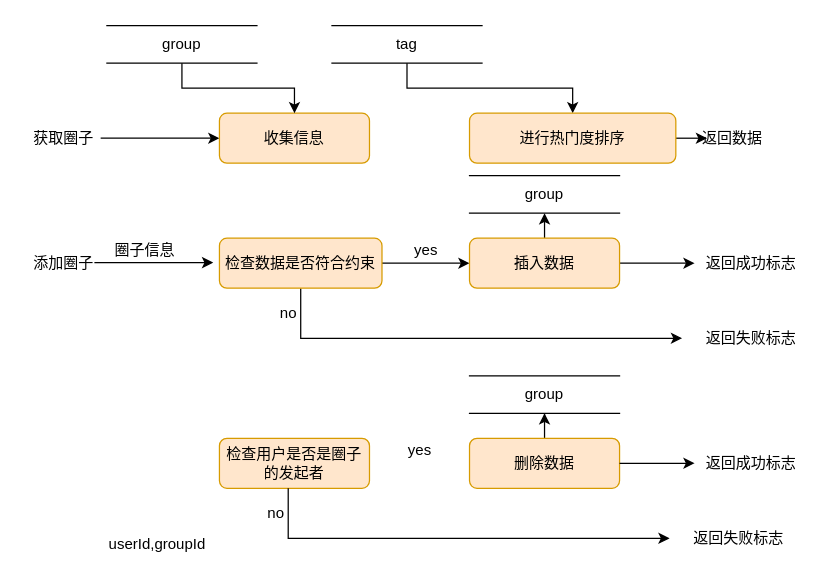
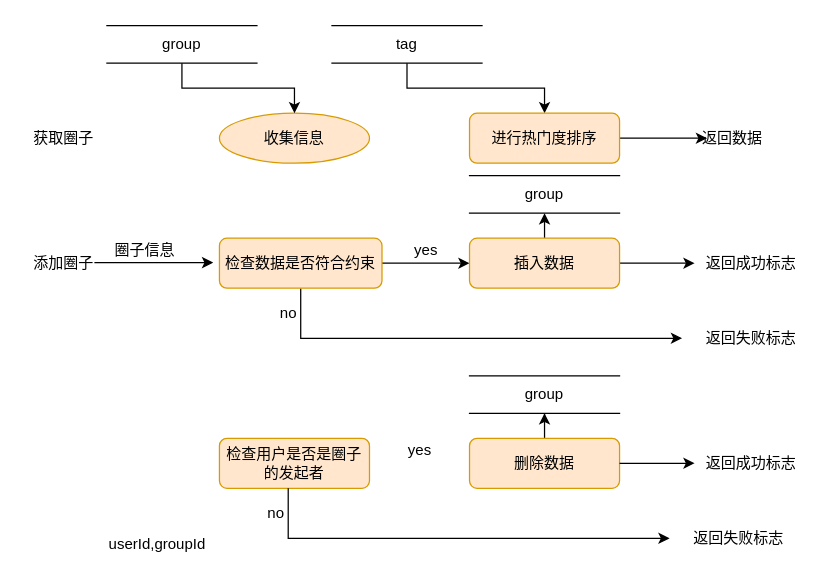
edge "获取圈子" -> "收集信息": removed
node "收集信息": shape rounded rectangle -> ellipse
node "进行热门度排序": size 206x50 -> 150x50
